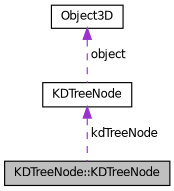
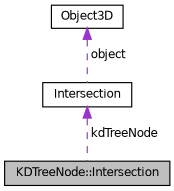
node "KDTreeNode": label "KDTreeNode" -> "Intersection"
node "KDTreeNode::KDTreeNode": label "KDTreeNode::KDTreeNode" -> "KDTreeNode::Intersection"
